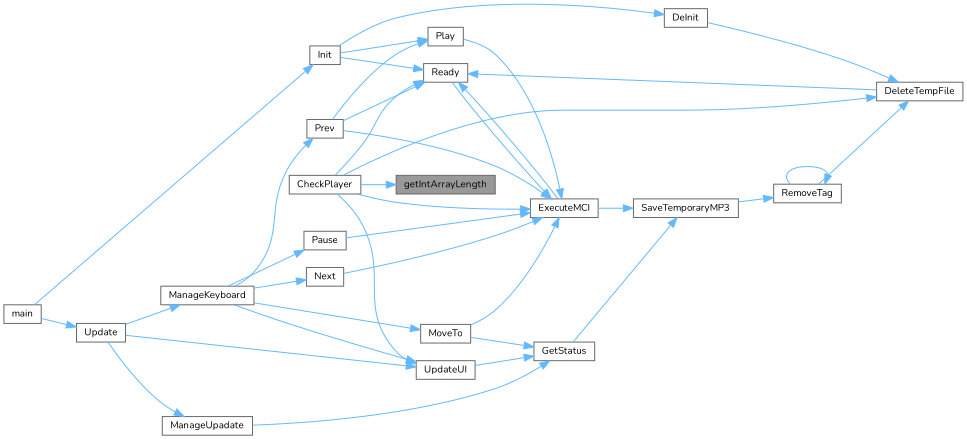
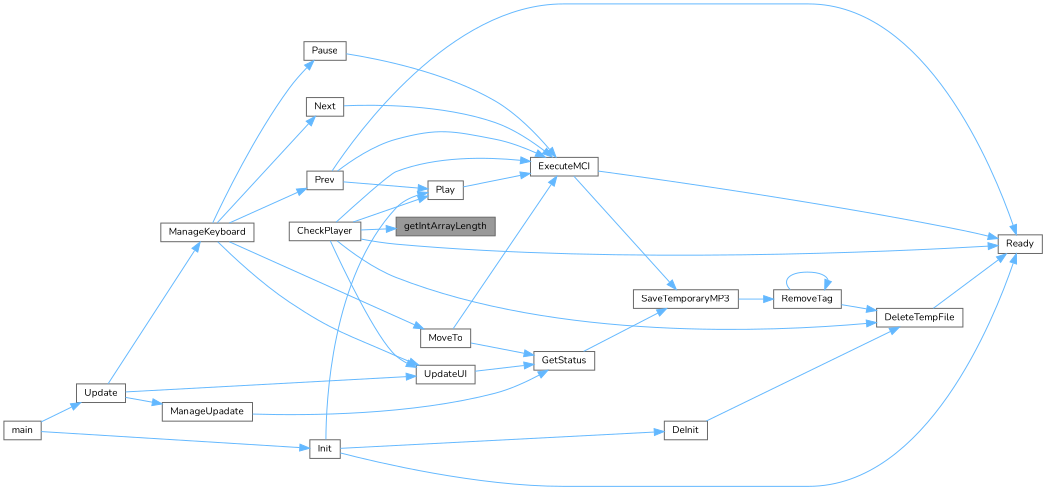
edge "Ready" -> "ExecuteMCI": removed
edge "CheckPlayer" -> "Play": added
